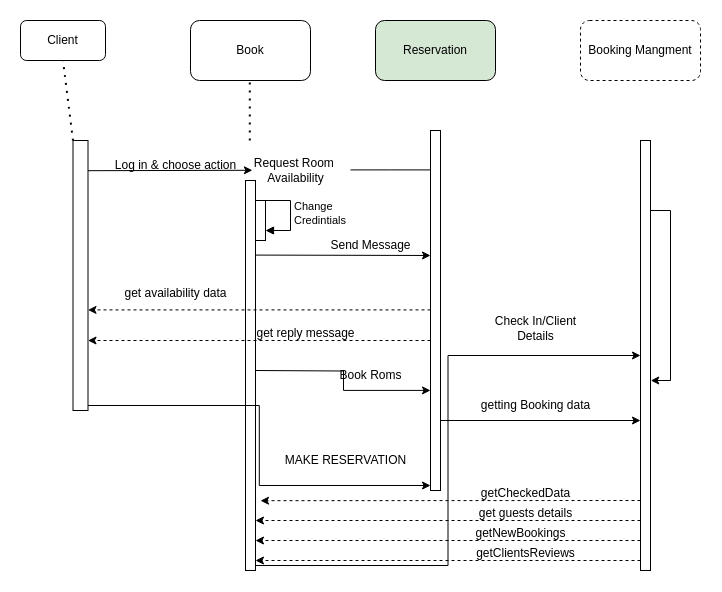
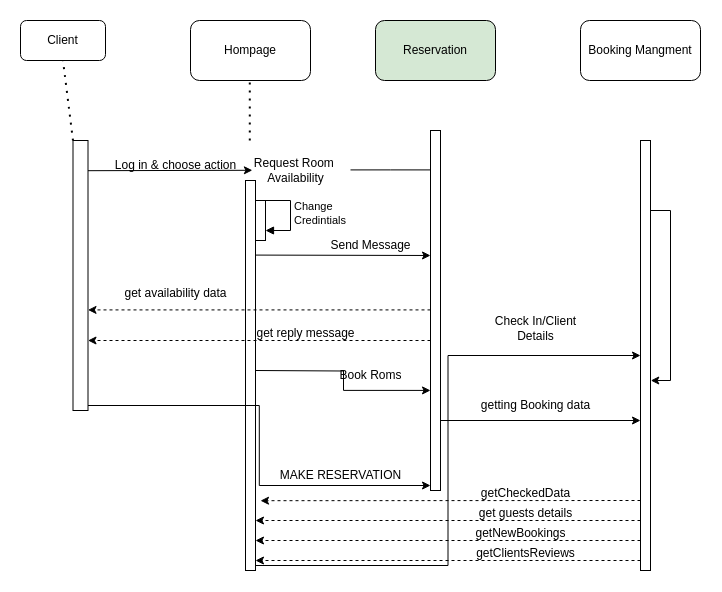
node "Book": label "Book" -> "Hompage"
node "Booking Mangment": style dashed -> solid
node "MAKE RESERVATION": moved (346, 461) -> (341, 476)
